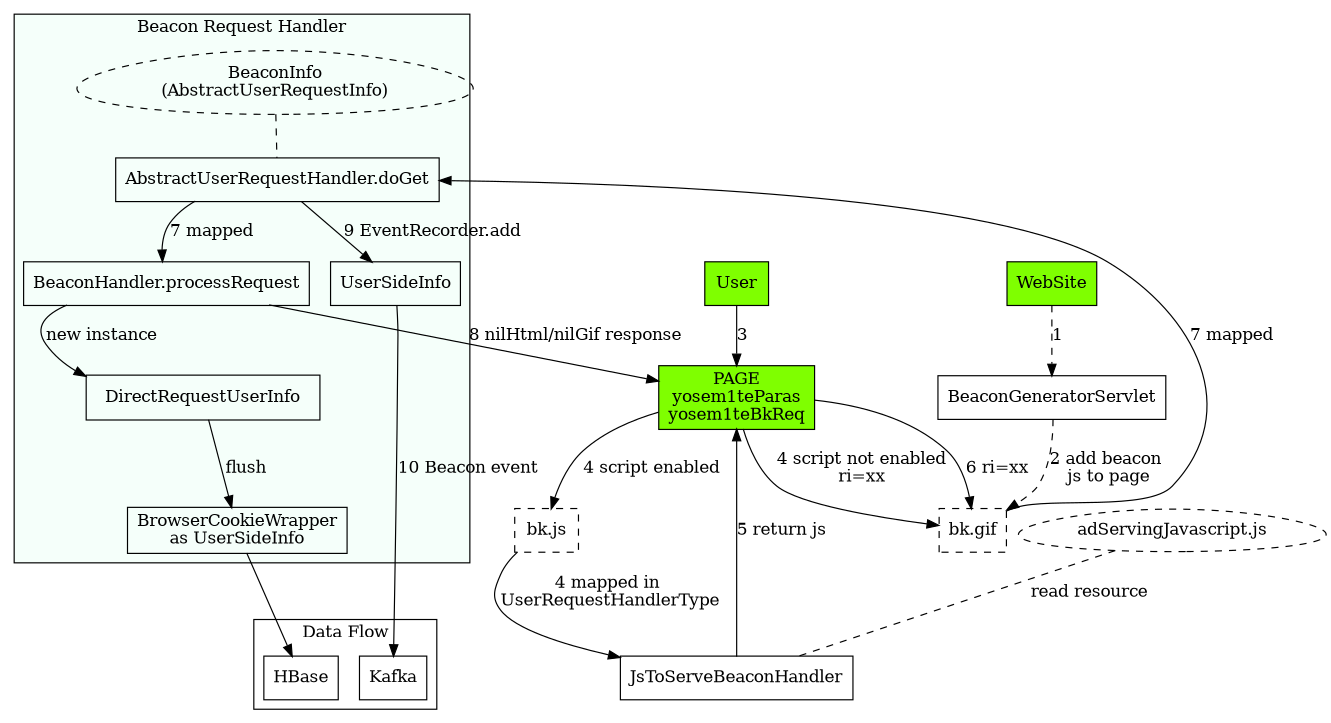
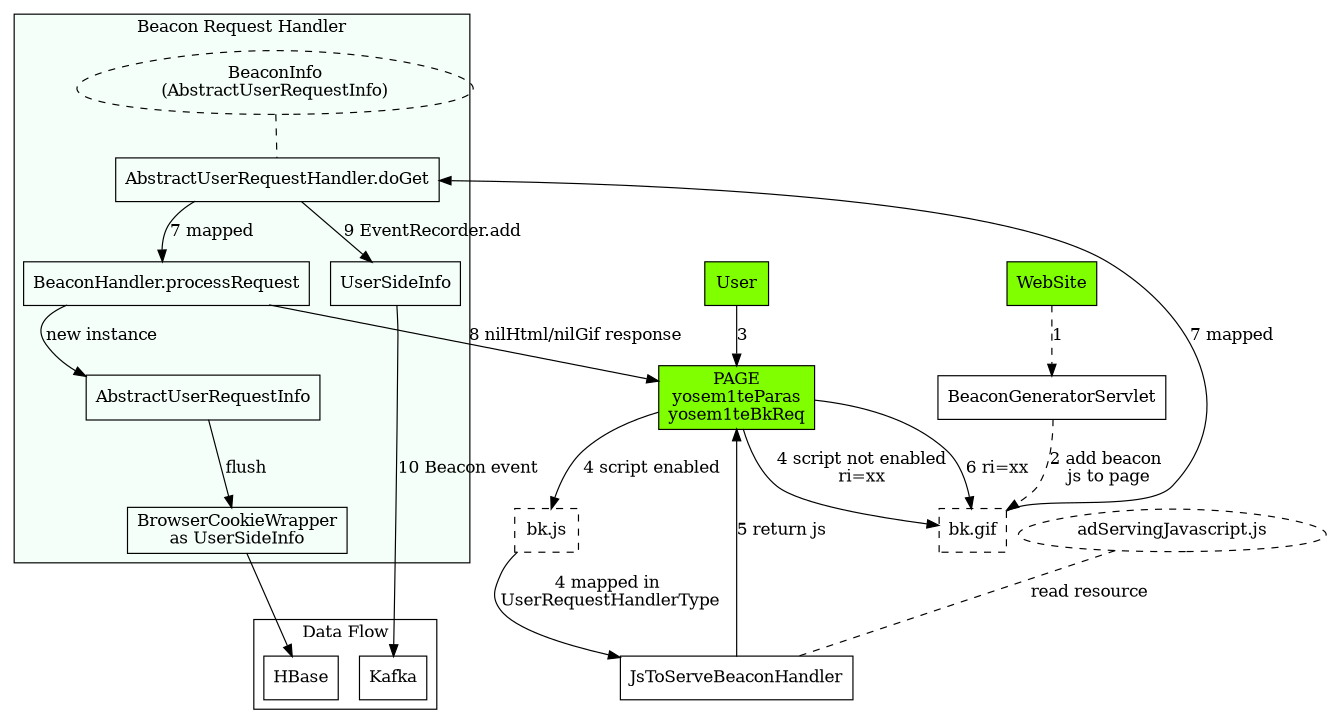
node "DirectRequestUserInfo": label "DirectRequestUserInfo" -> "AbstractUserRequestInfo"
